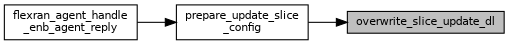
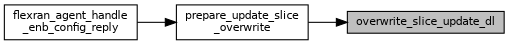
node "flexran_agent_handle _enb_agent_reply": label "flexran_agent_handle _enb_agent_reply" -> "flexran_agent_handle _enb_config_reply"
node "prepare_update_slice _config": label "prepare_update_slice _config" -> "prepare_update_slice _overwrite"
